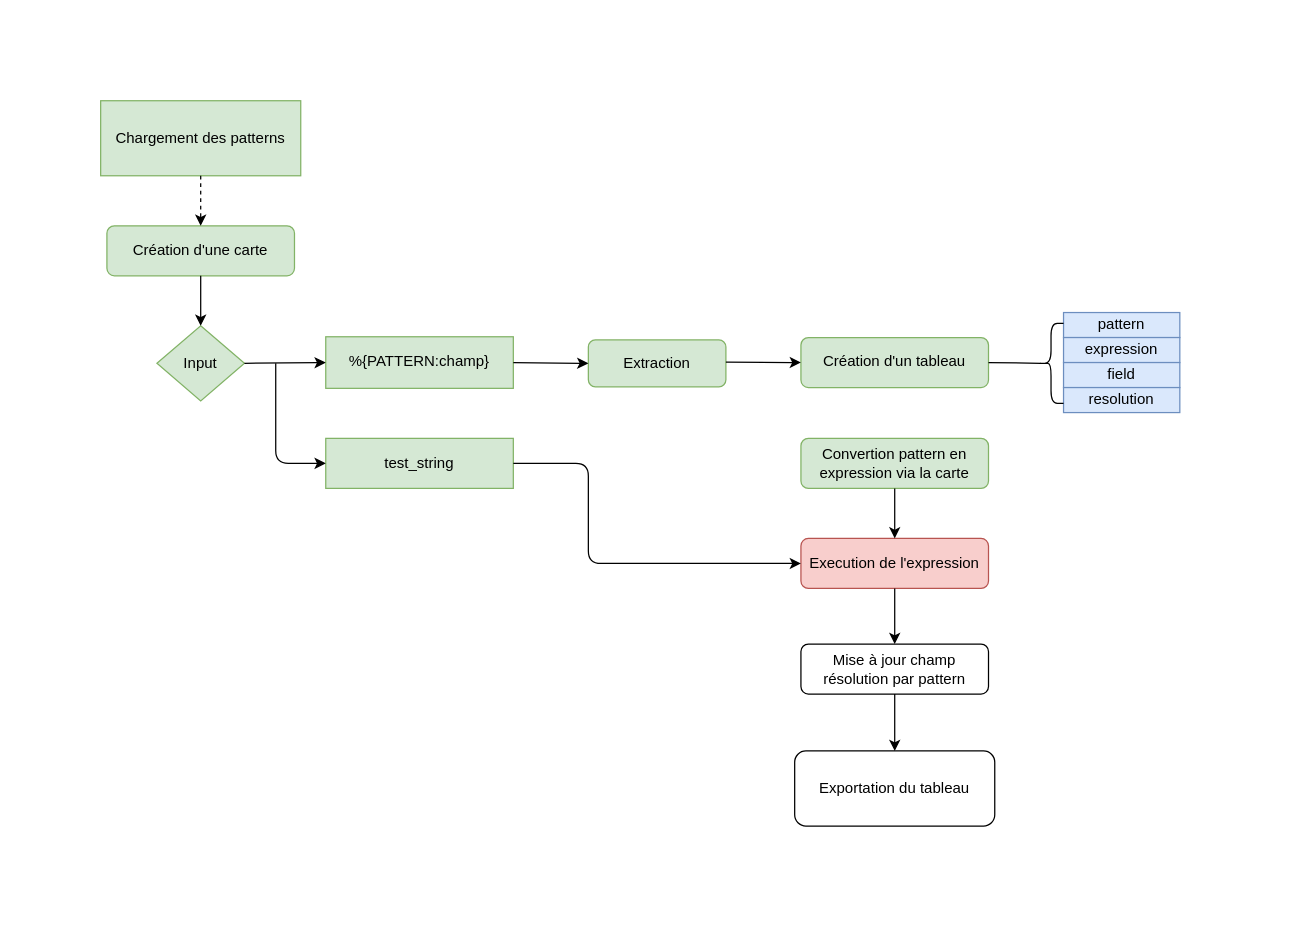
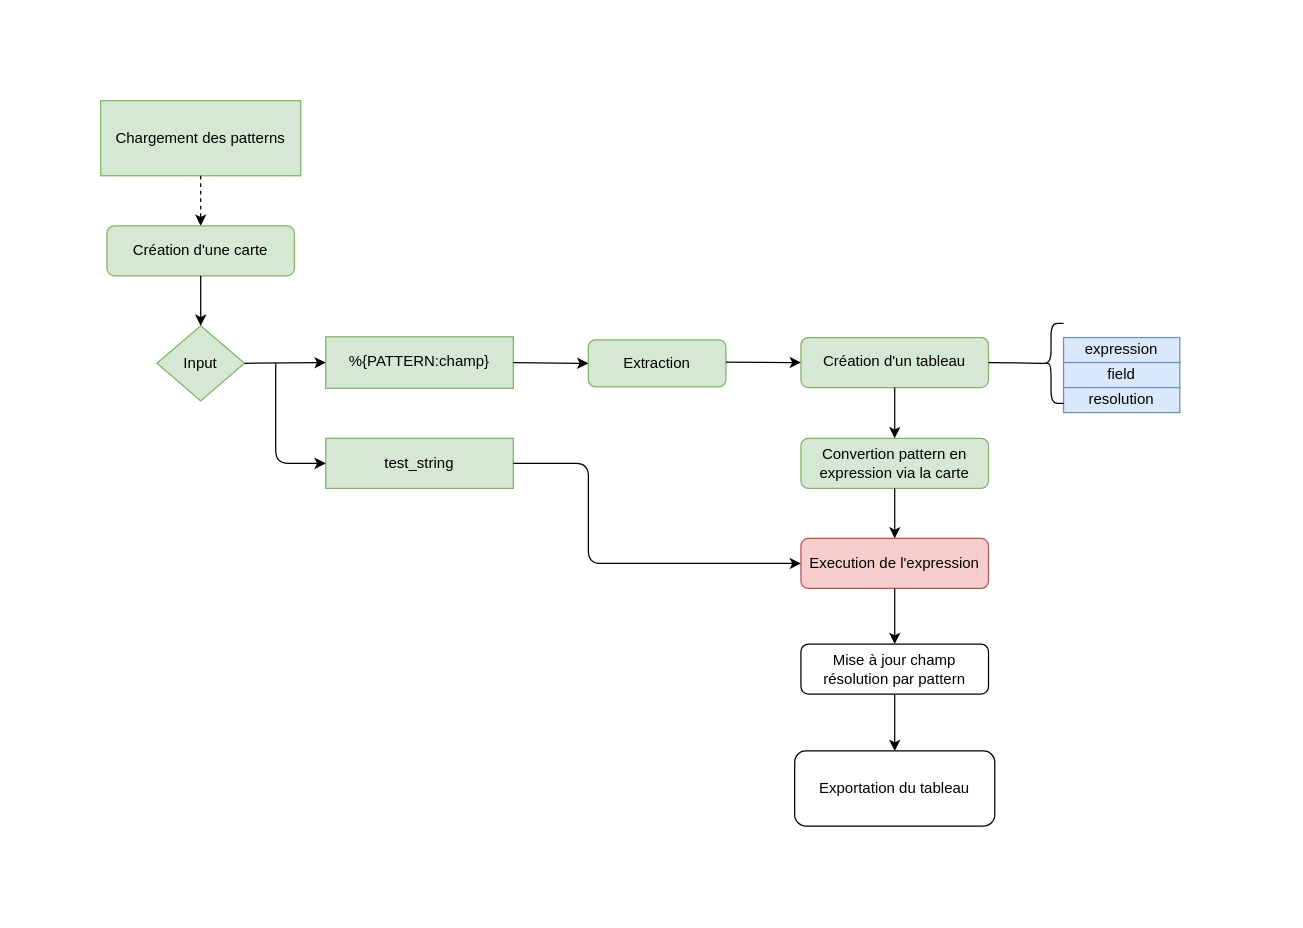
node "pattern": removed
edge "Création d'un tableau" -> "Convertion pattern en expression via la carte": added
